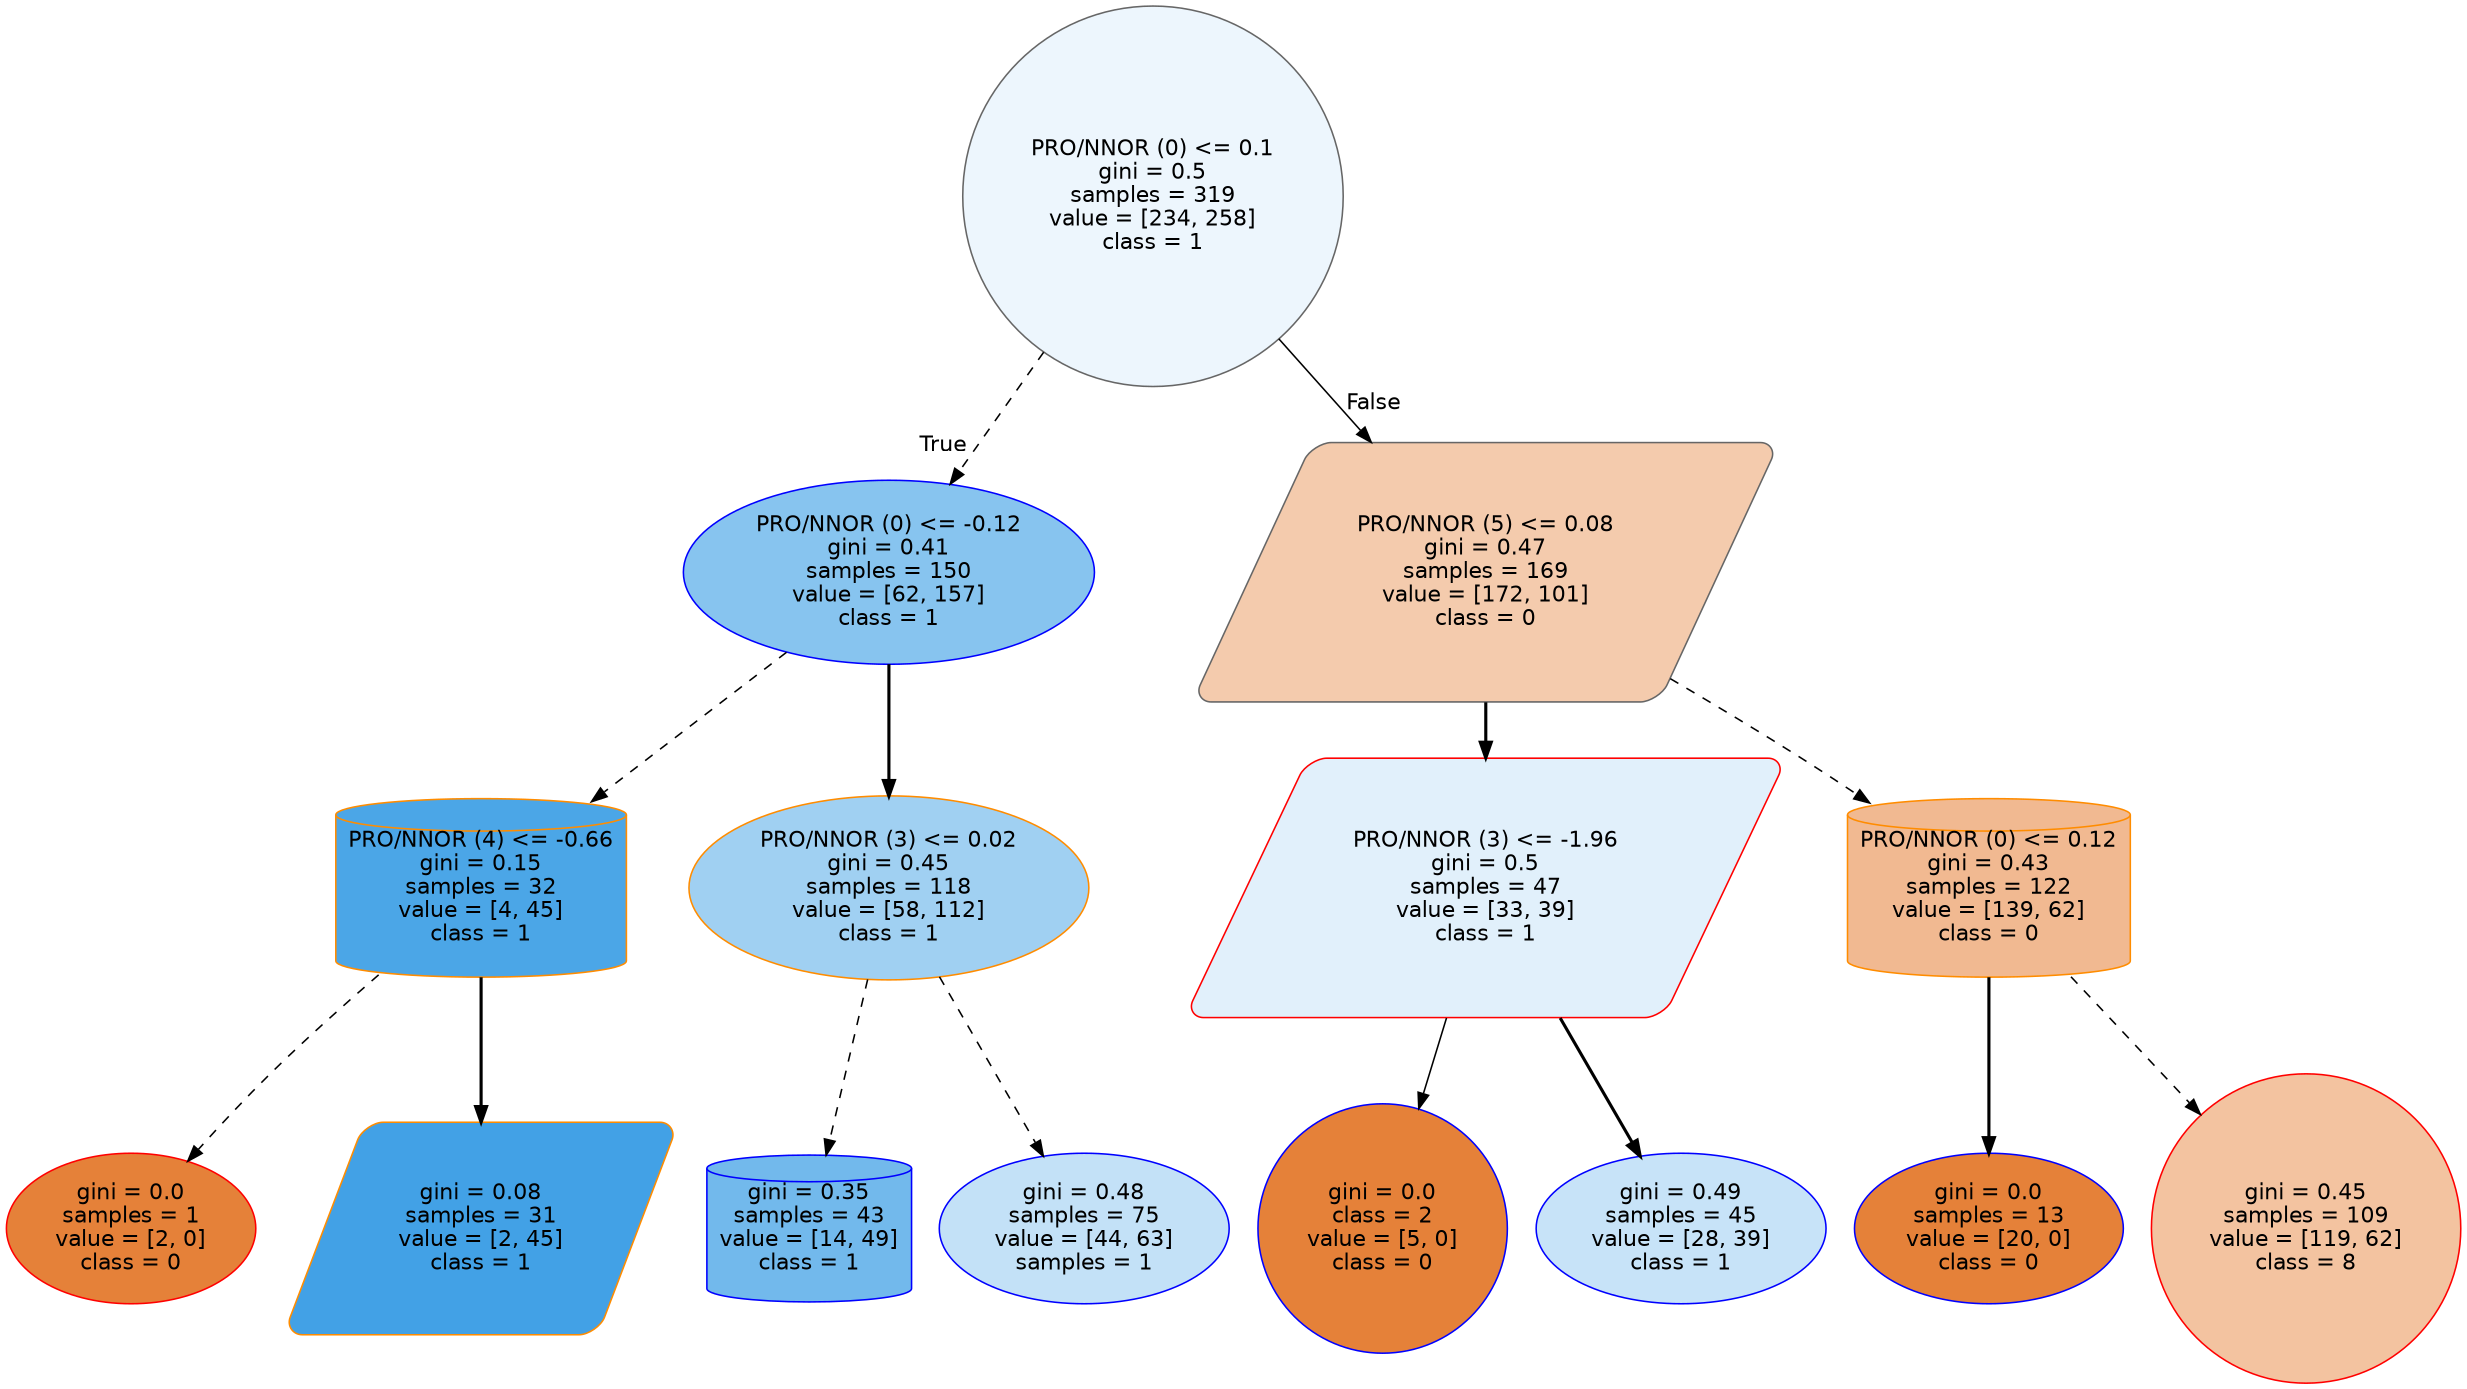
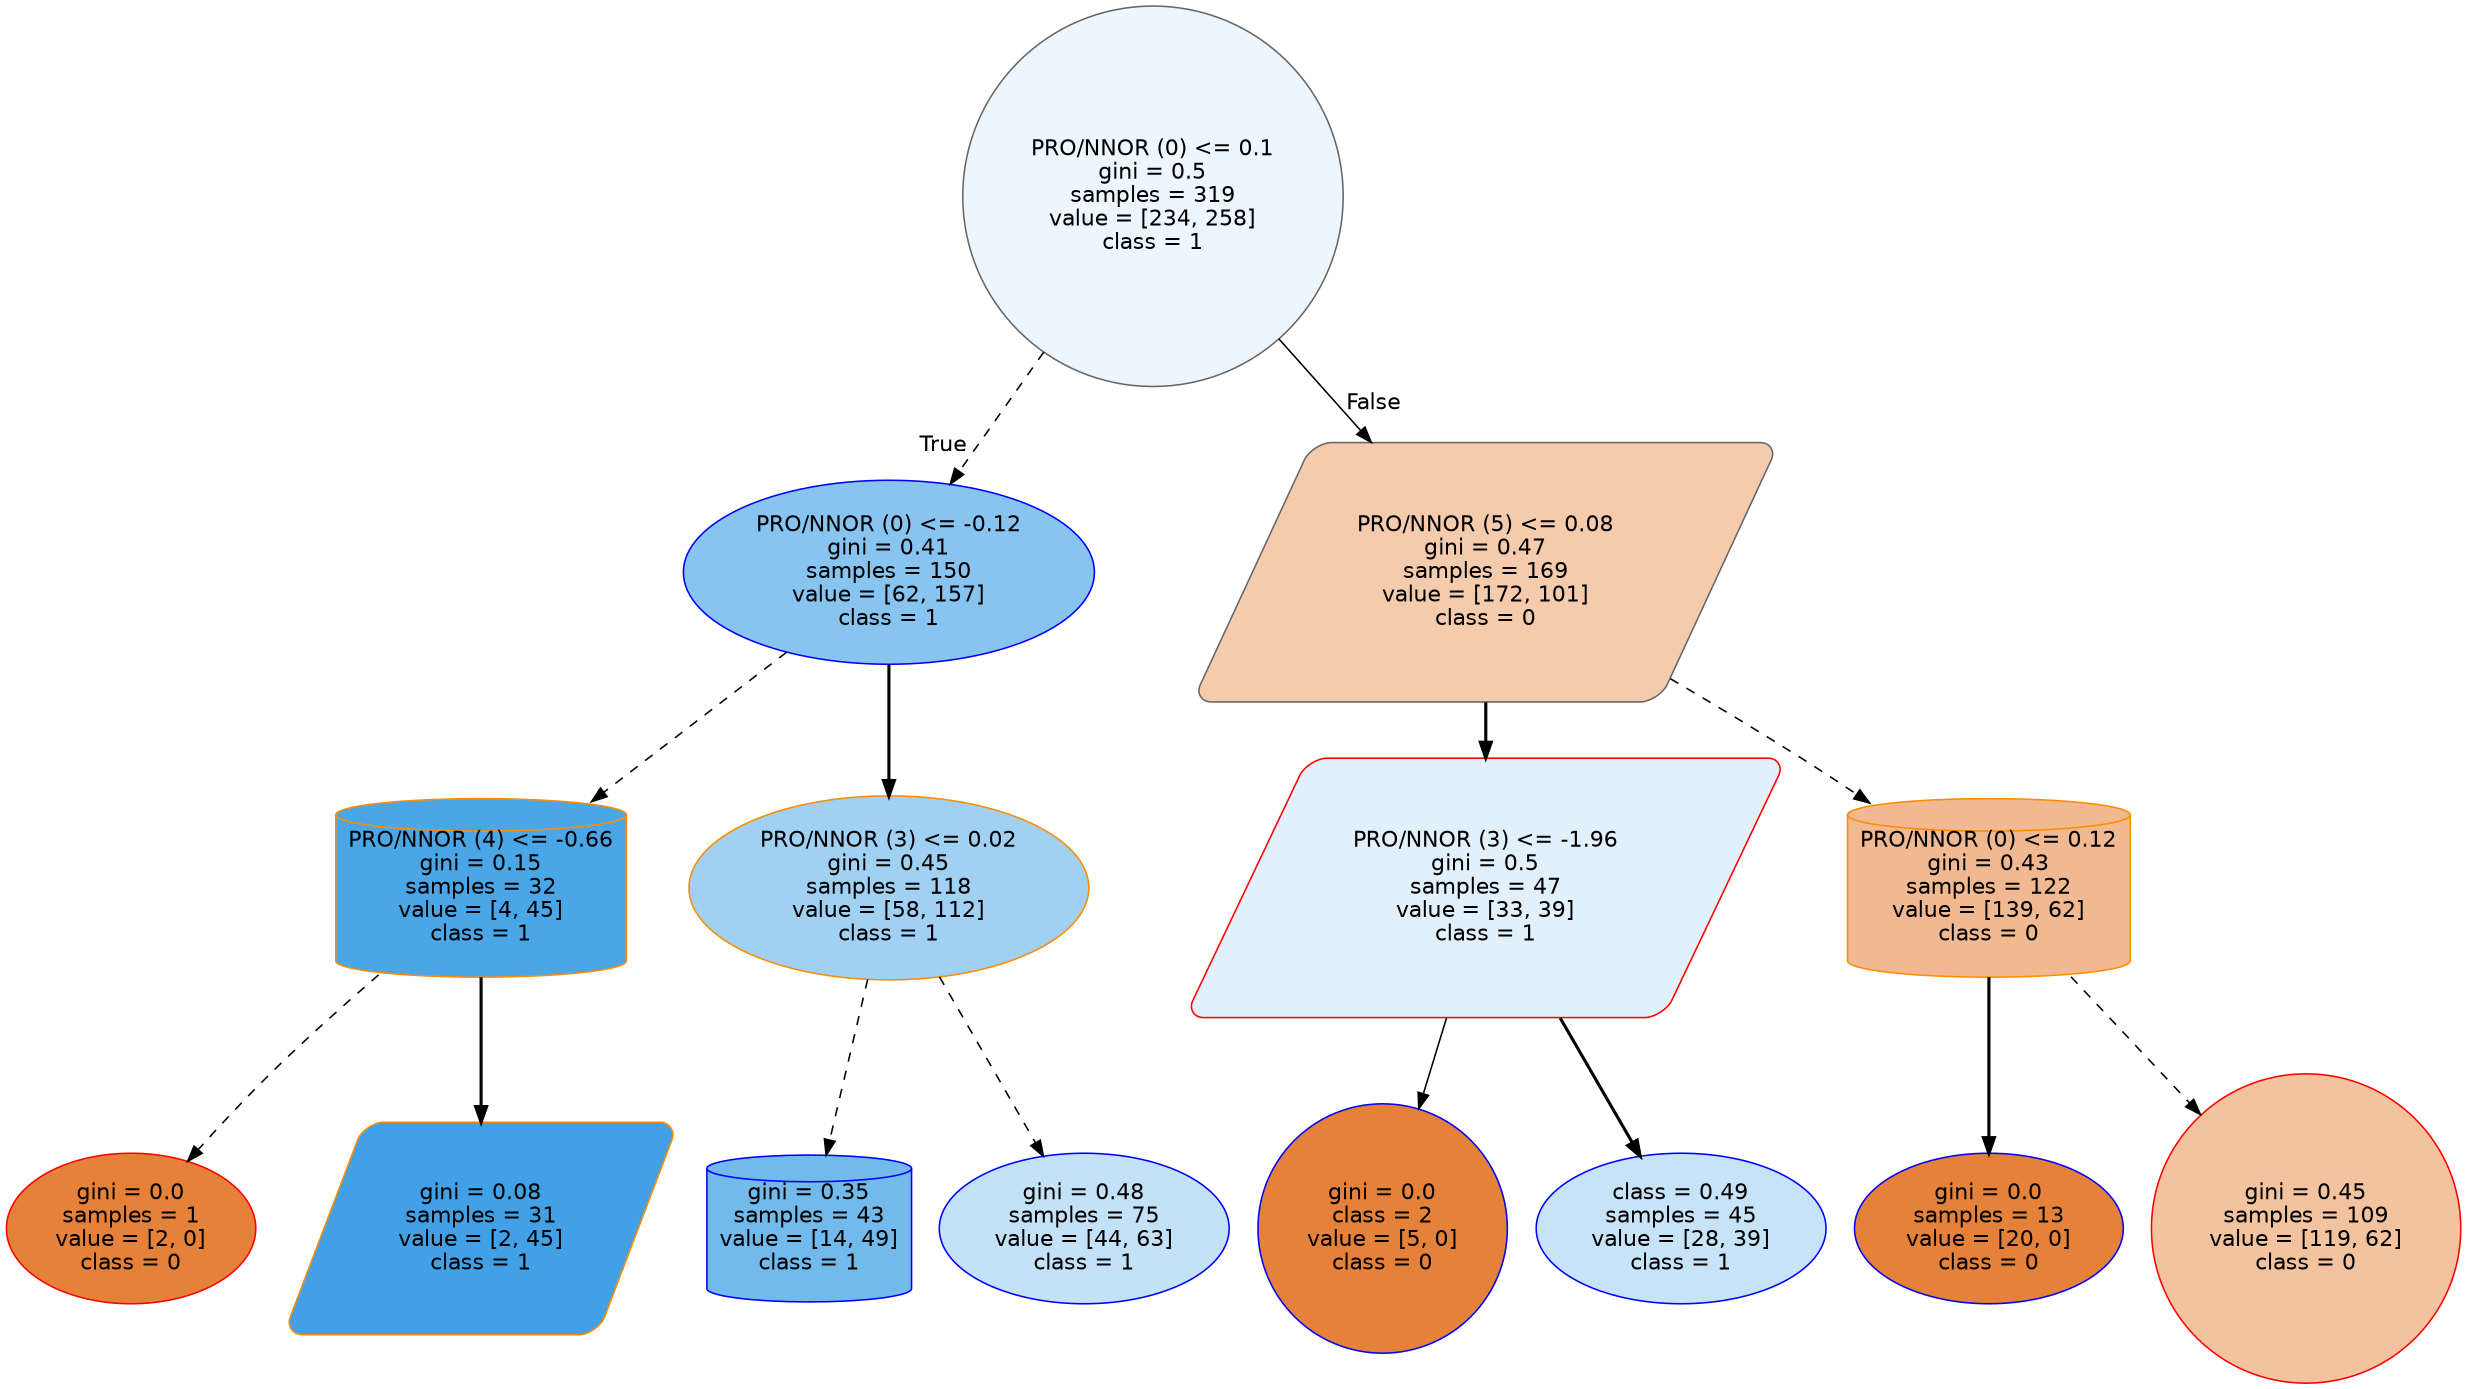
node "gini = 0.48 samples = 75 value = [44, 63] samples = 1": label "gini = 0.48 samples = 75 value = [44, 63] samples = 1" -> "gini = 0.48 samples = 75 value = [44, 63] class = 1"
node "gini = 0.49 samples = 45 value = [28, 39] class = 1": label "gini = 0.49 samples = 45 value = [28, 39] class = 1" -> "class = 0.49 samples = 45 value = [28, 39] class = 1"
node "gini = 0.45 samples = 109 value = [119, 62] class = 8": label "gini = 0.45 samples = 109 value = [119, 62] class = 8" -> "gini = 0.45 samples = 109 value = [119, 62] class = 0"
